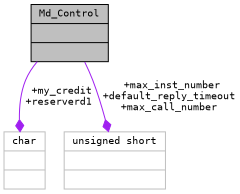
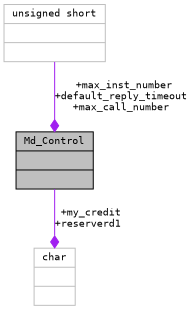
edge "Md_Control" -> "unsigned short": reversed
